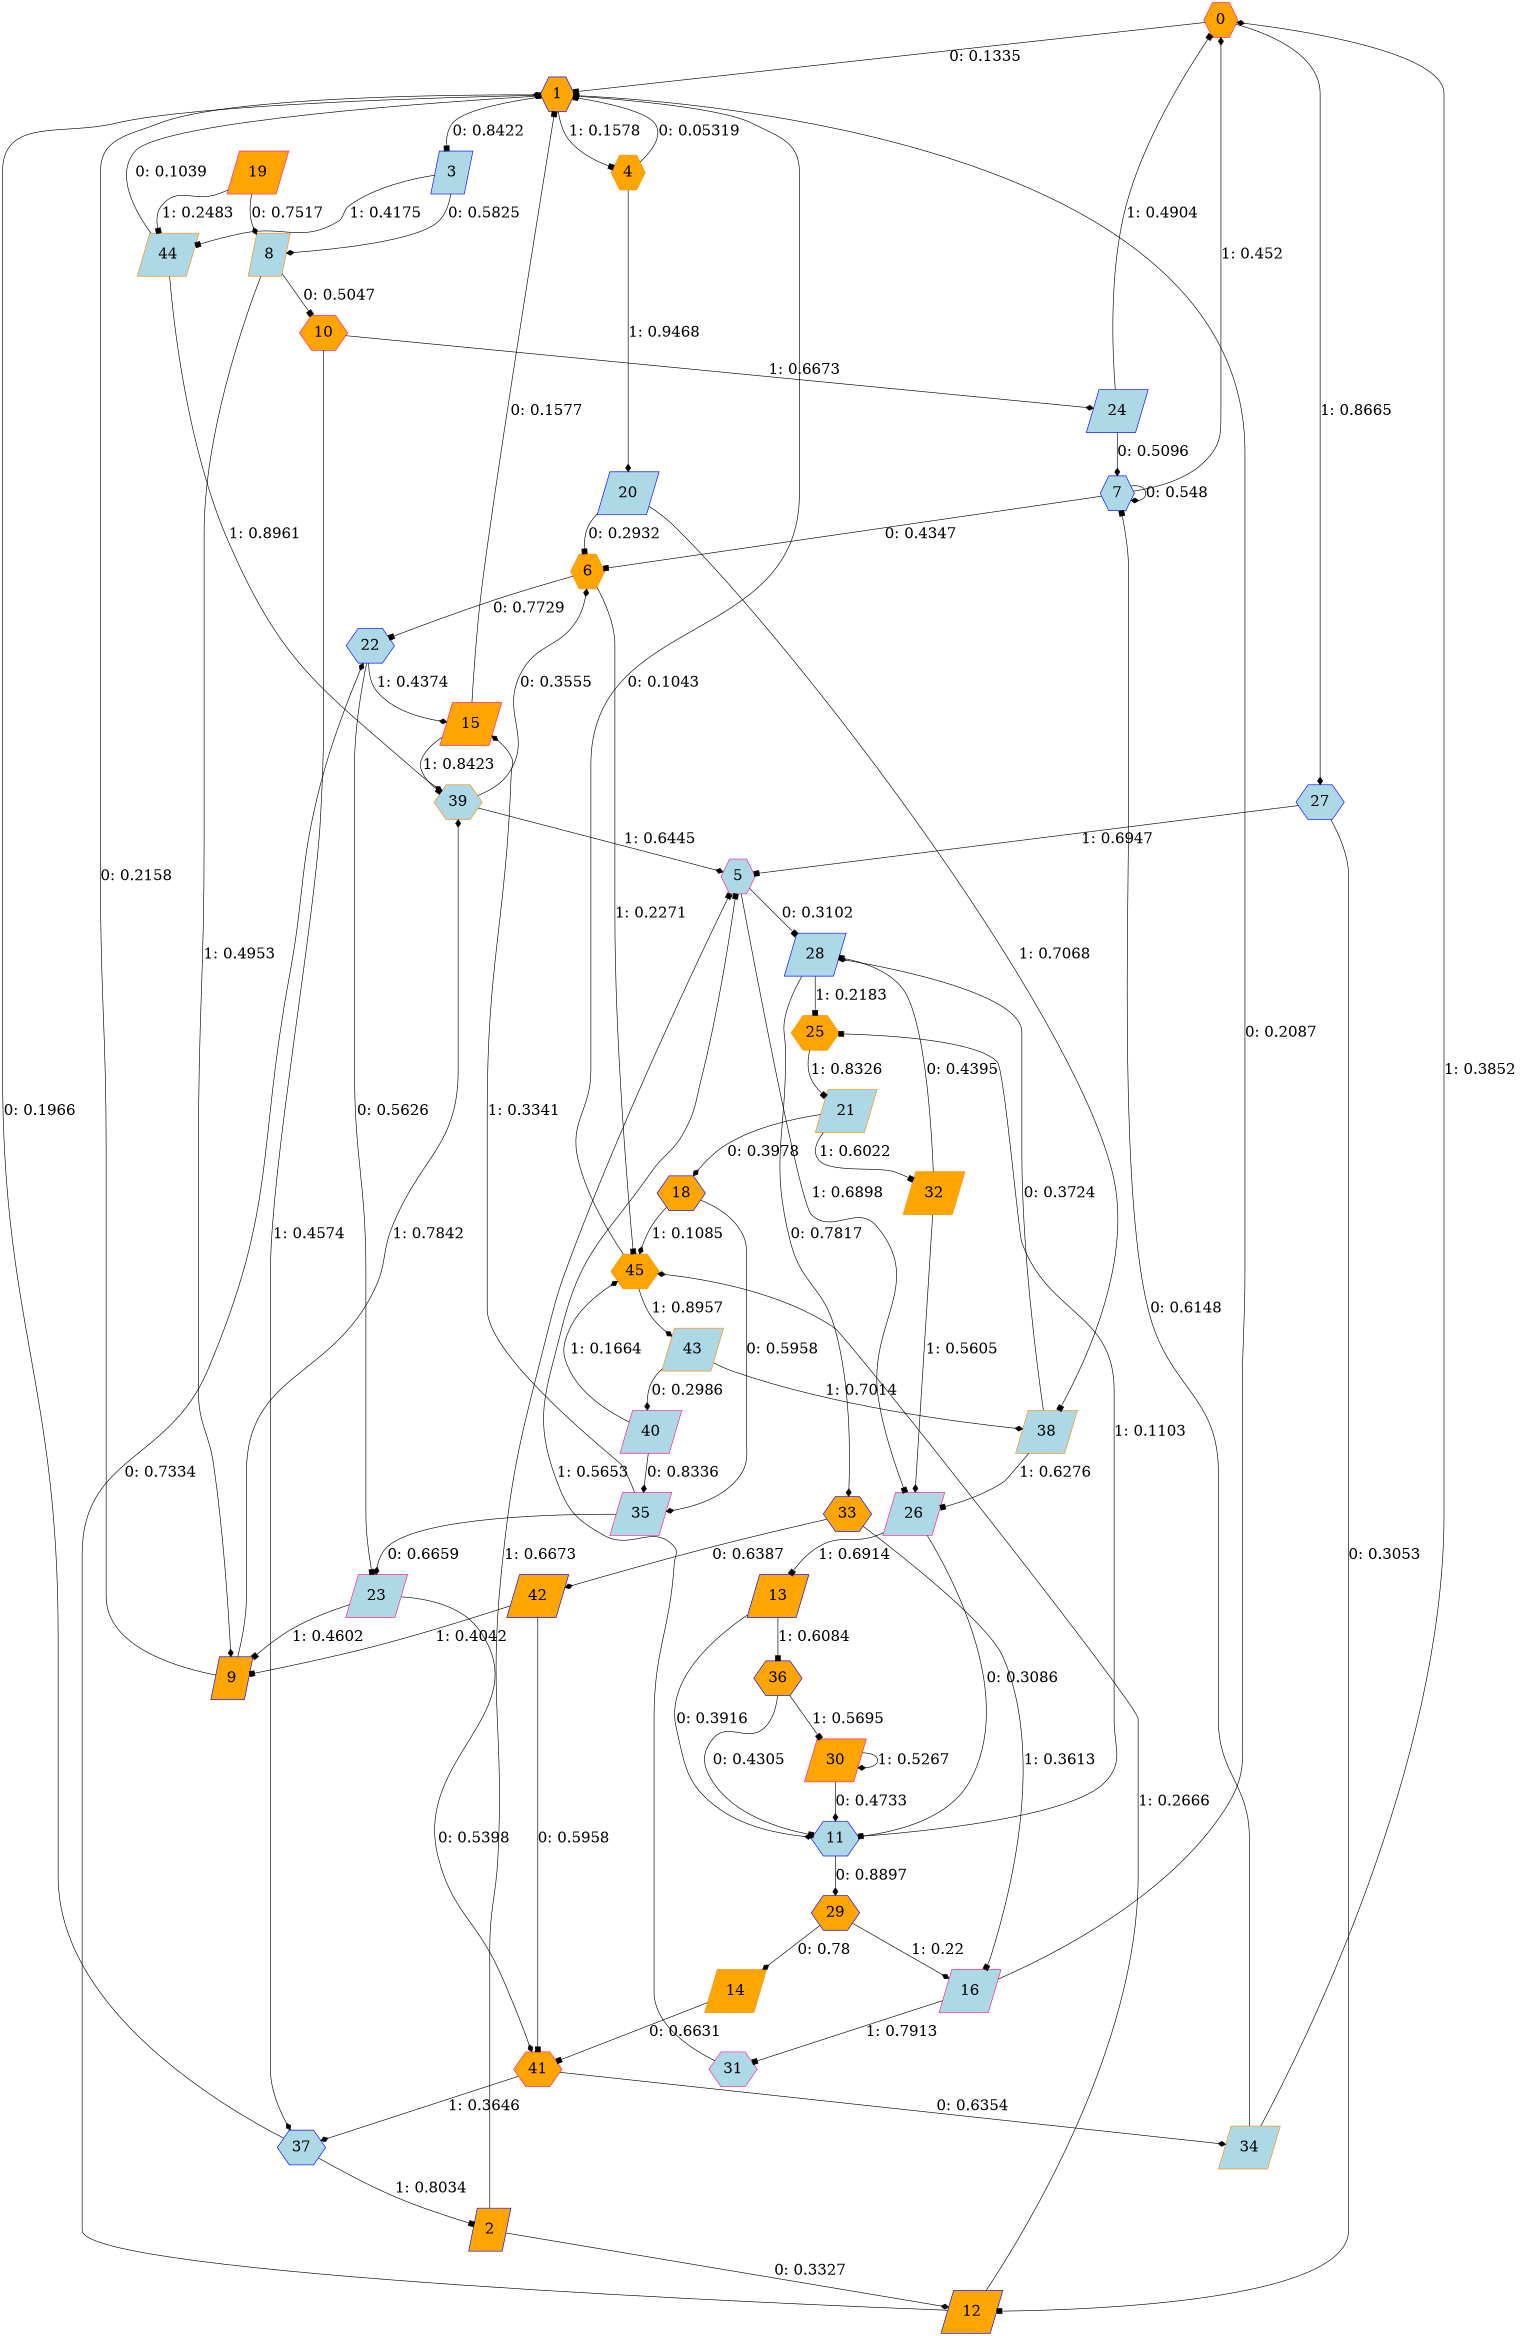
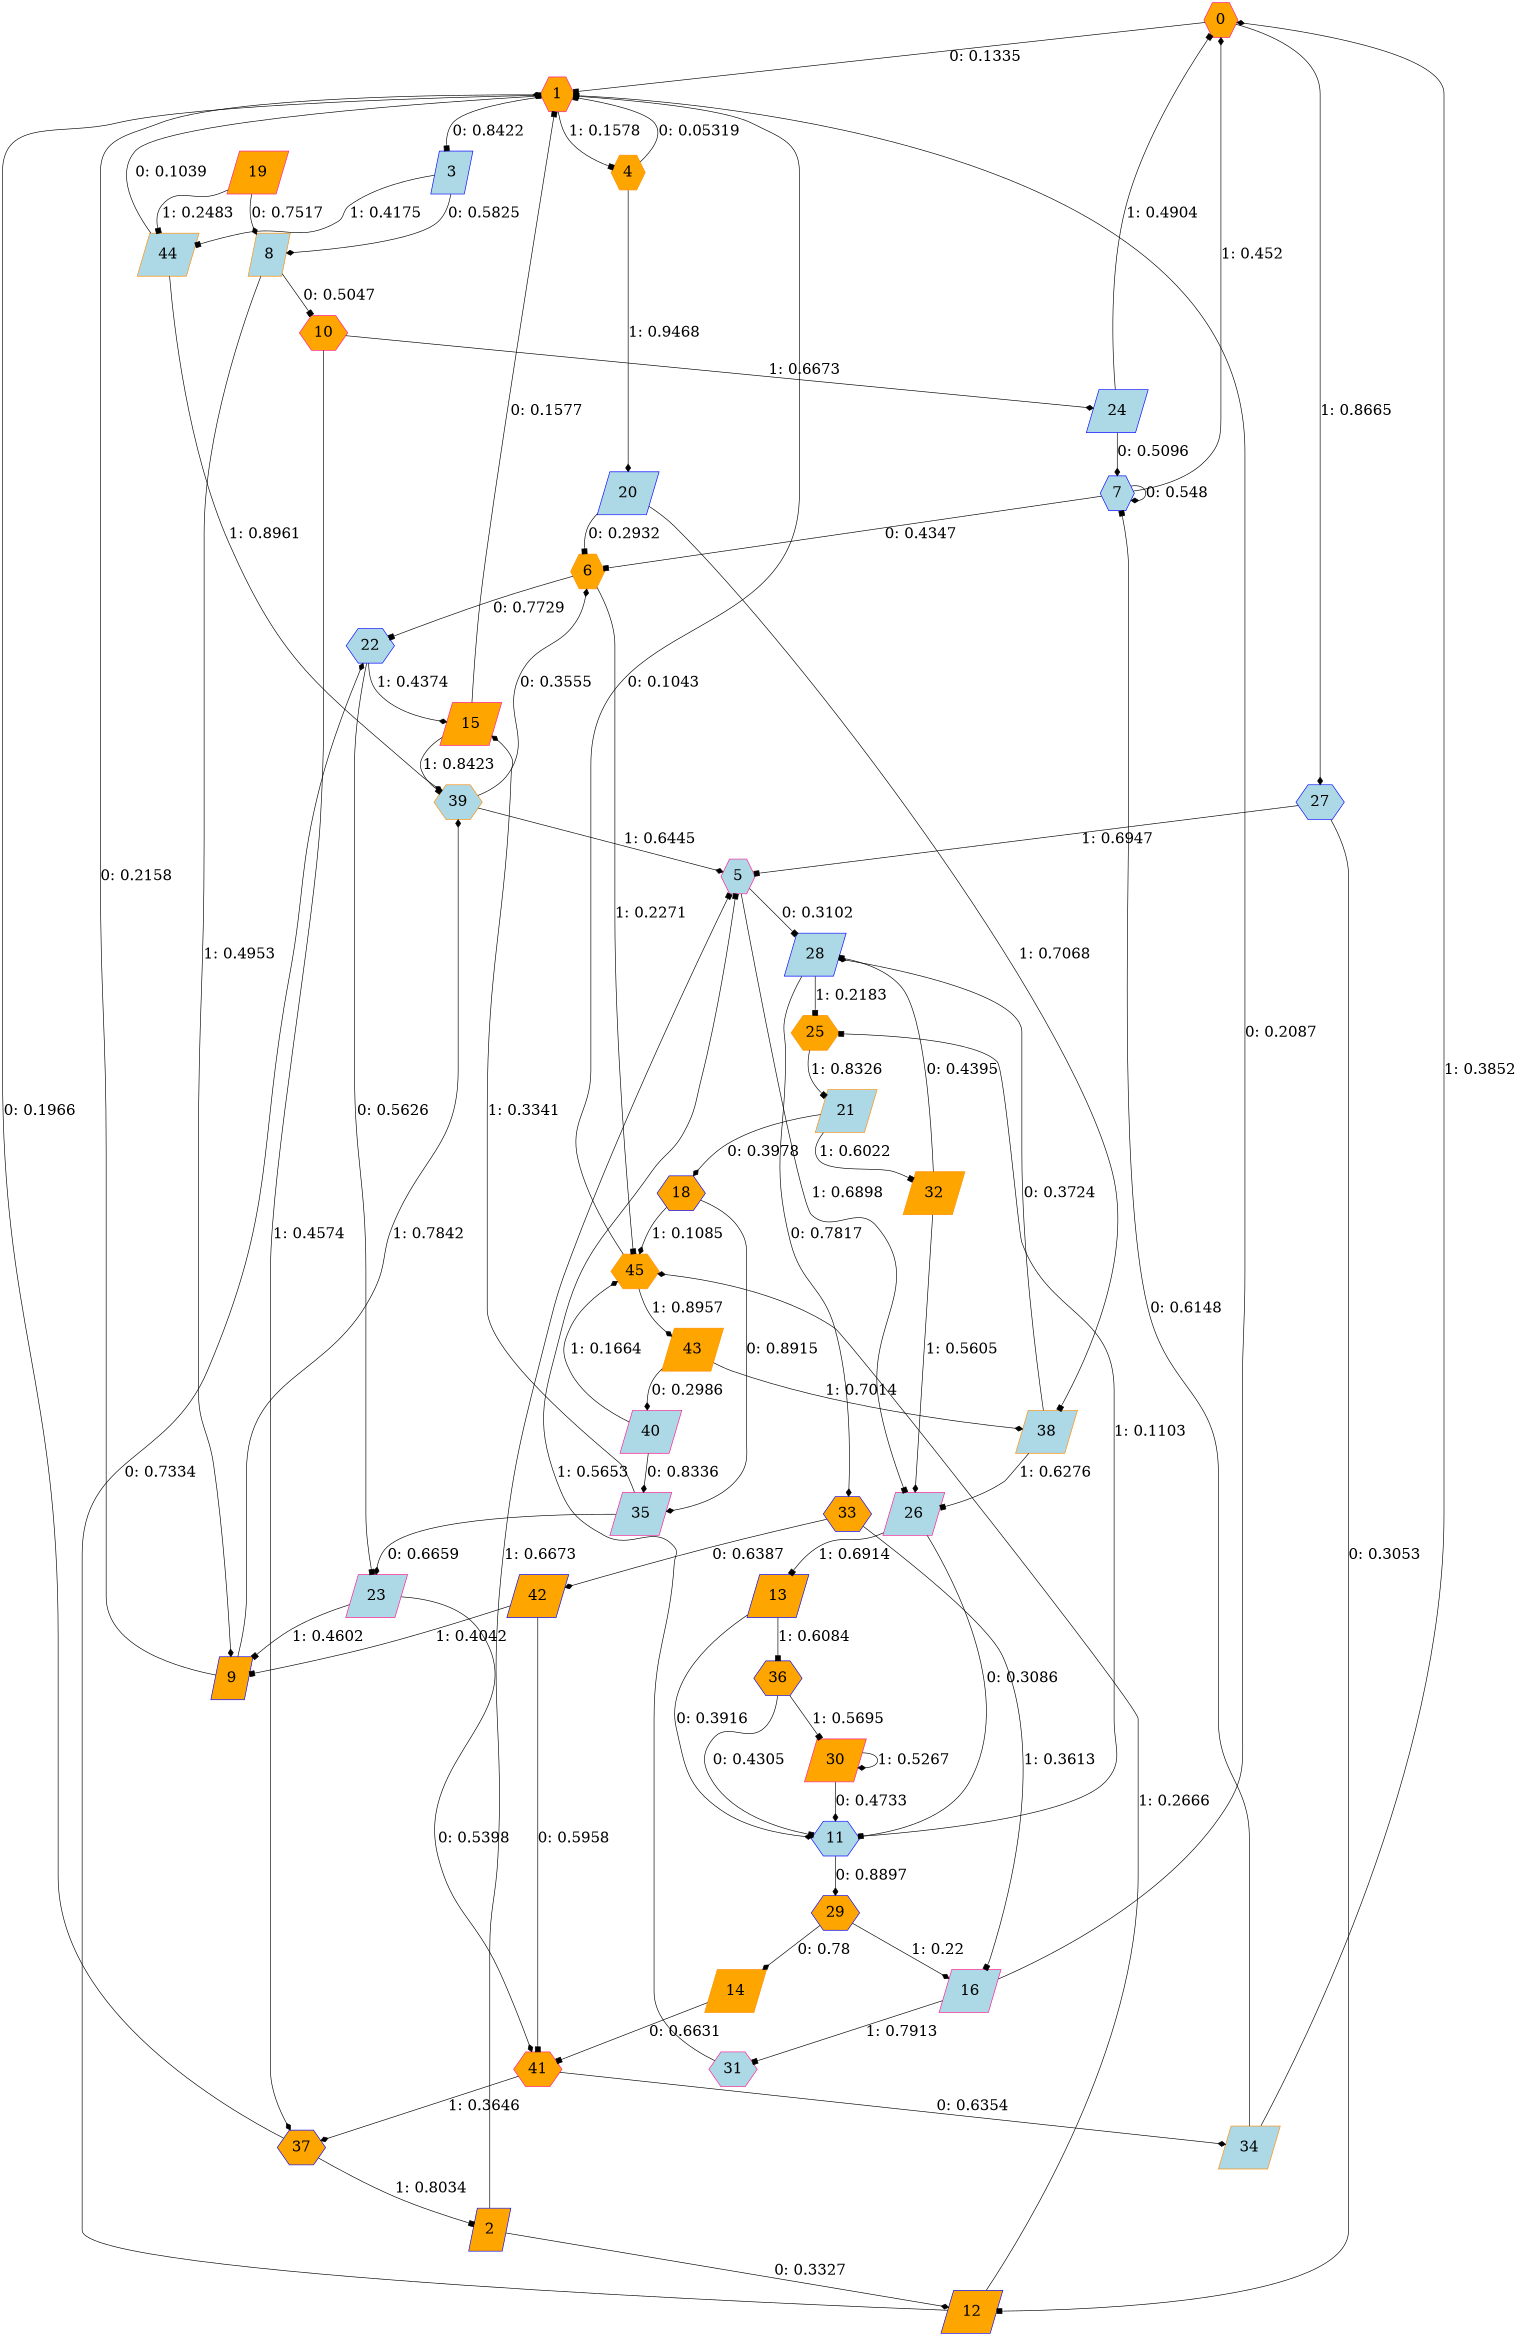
node "1": color blue -> deeppink
node "43": fillcolor lightblue -> orange
edge "18" -> "35": label "0: 0.5958   " -> "0: 0.8915   "
node "37": fillcolor lightblue -> orange
